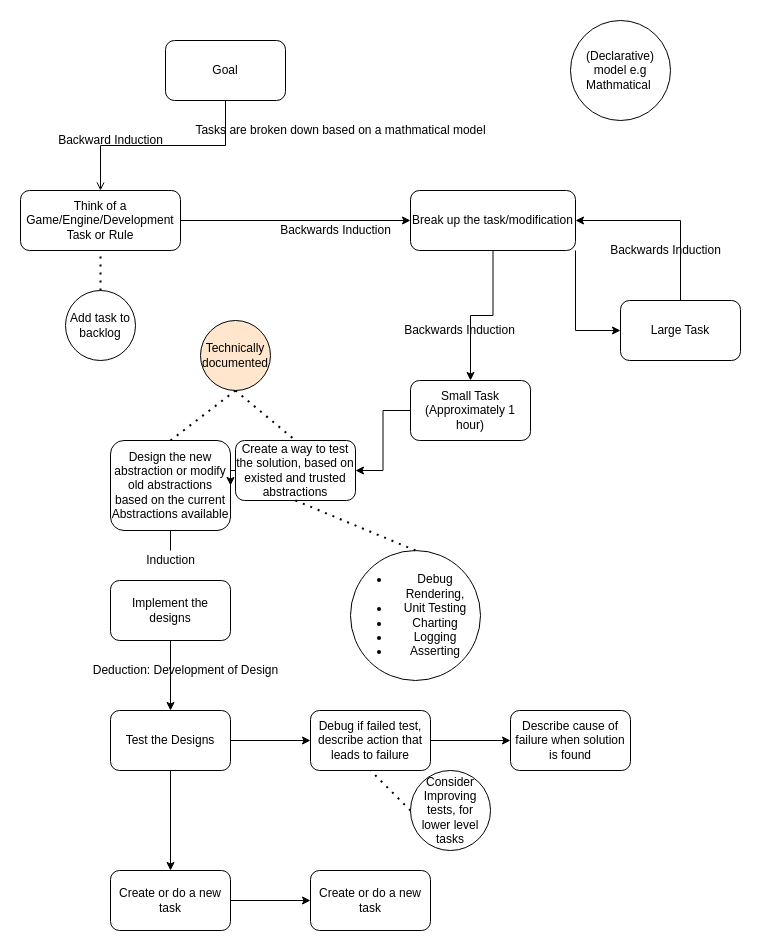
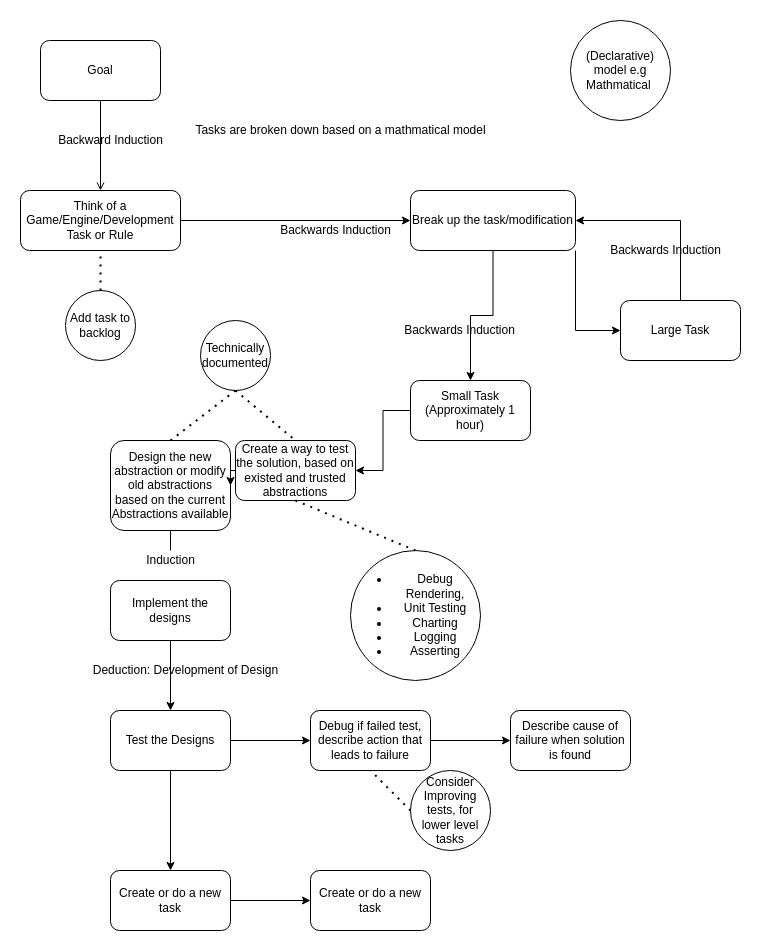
node "Goal": moved (226, 71) -> (101, 71)
node "Technically documented": fillcolor #ffe6cc -> #ffffff
